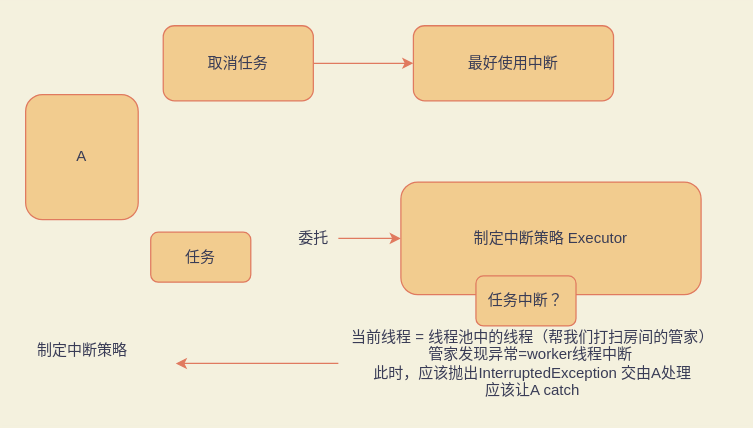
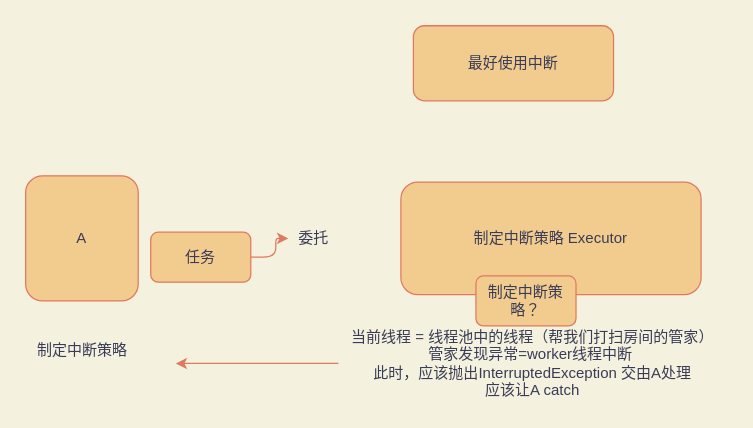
node "取消任务": removed
edge "取消任务" -> "最好使用中断": removed
node "A": moved (82, 157) -> (82, 238)
edge "委托" -> "制定中断策略 Executor": removed
edge "任务" -> "委托": added
node "任务中断？": label "任务中断？" -> "制定中断策略？"
